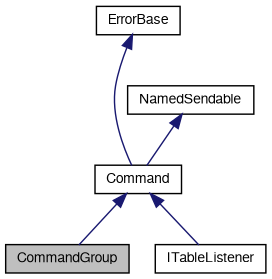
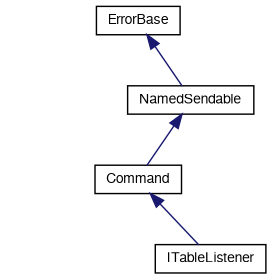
edge "Command" -> "ErrorBase": now "NamedSendable" -> "ErrorBase"
node "CommandGroup": removed
